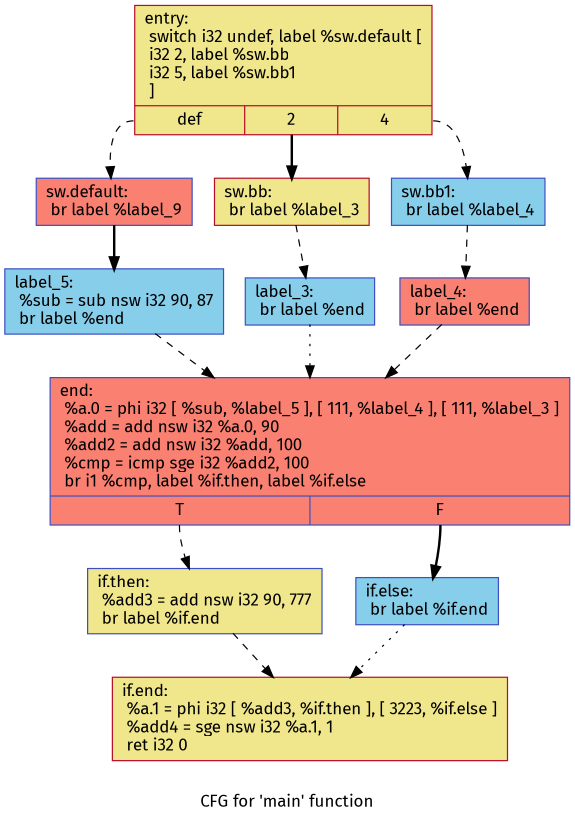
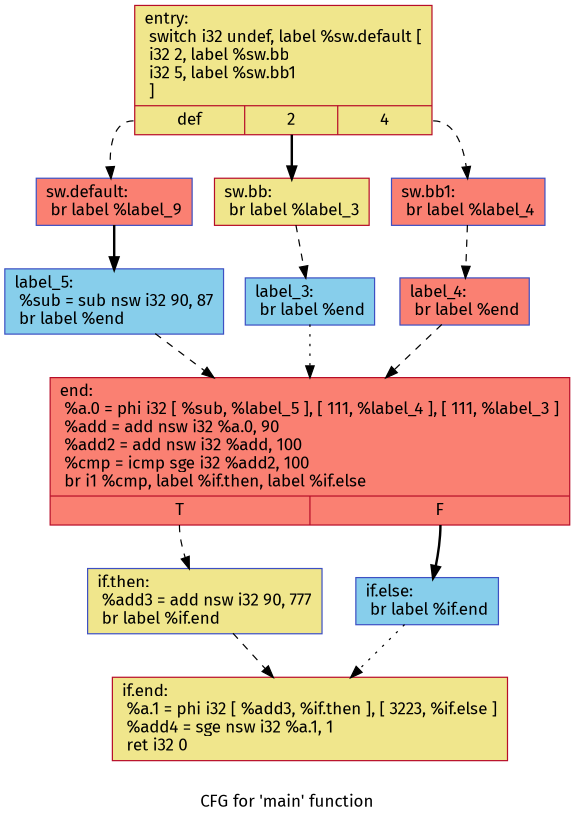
node "sw.bb1:": fillcolor skyblue -> salmon
node "end:": color #3d50c3ff -> #b70d28ff
